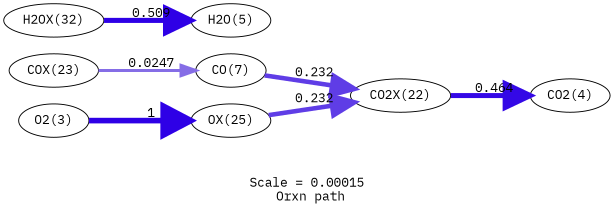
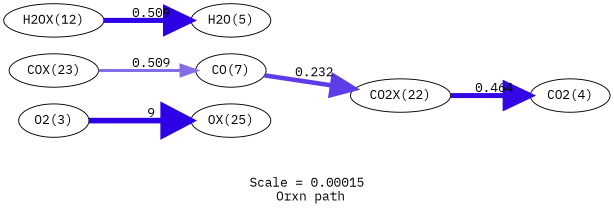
node "H2OX(32)": label "H2OX(32)" -> "H2OX(12)"
edge "COX(23)" -> "CO(7)": label " 0.0247" -> " 0.509"
edge "OX(25)" -> "CO2X(22)": removed, label "0.232"
edge "O2(3)" -> "OX(25)": label " 1" -> " 9"
